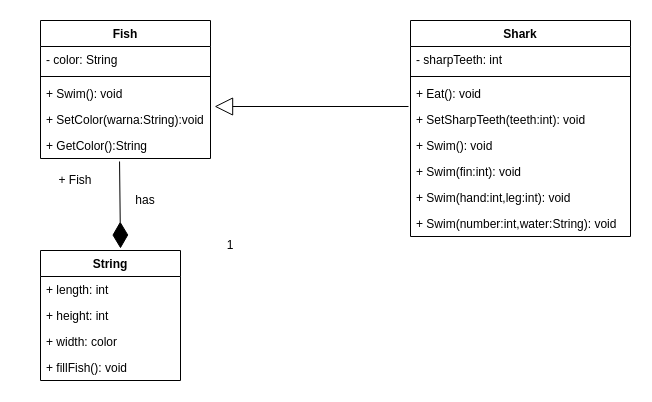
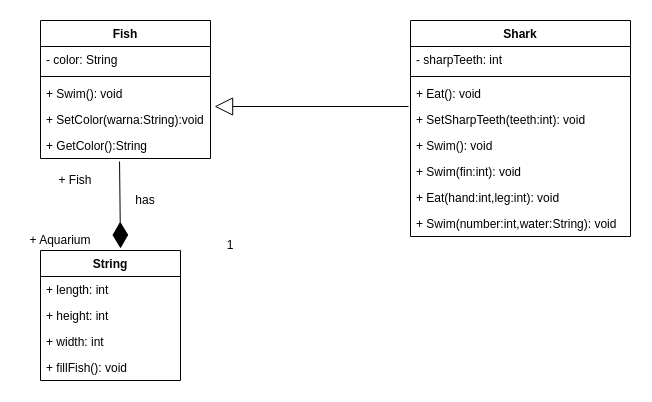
node "+ Swim(hand:int,leg:int): void": label "+ Swim(hand:int,leg:int): void" -> "+ Eat(hand:int,leg:int): void"
node "+ Aquarium": added
node "+ width: color": label "+ width: color" -> "+ width: int"
